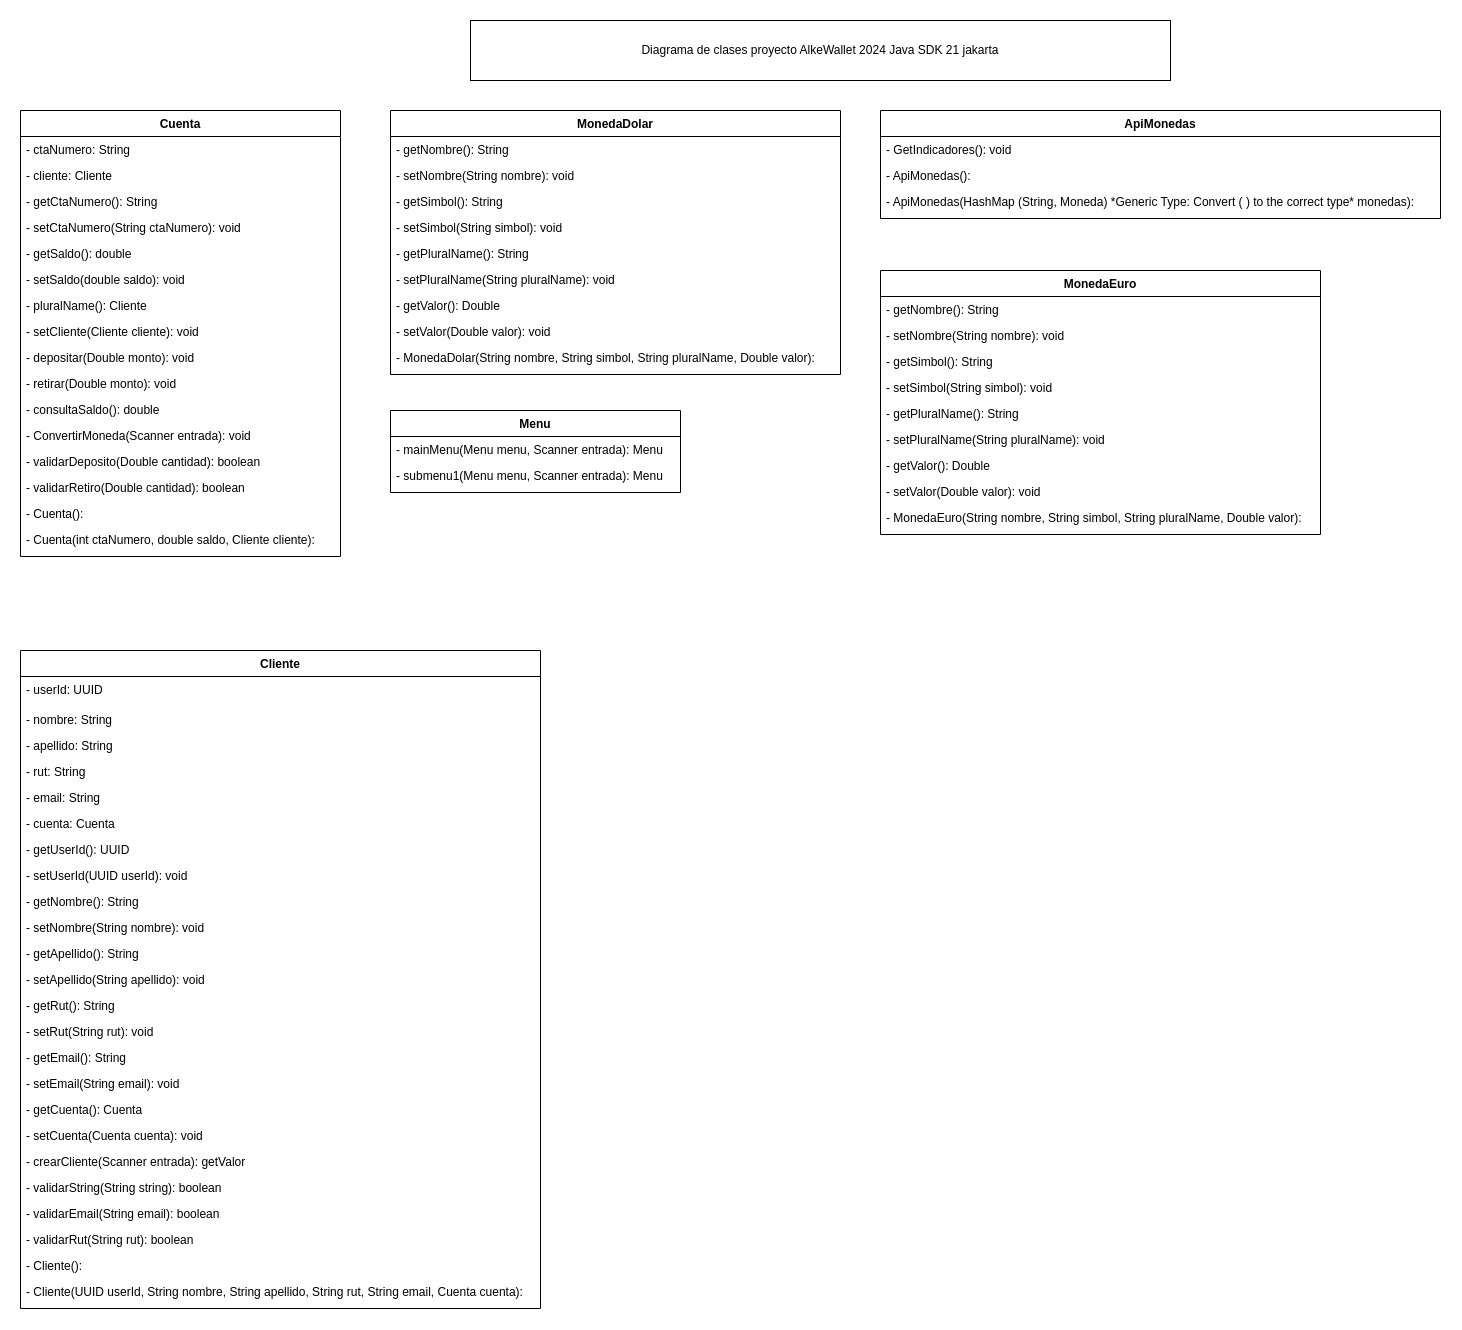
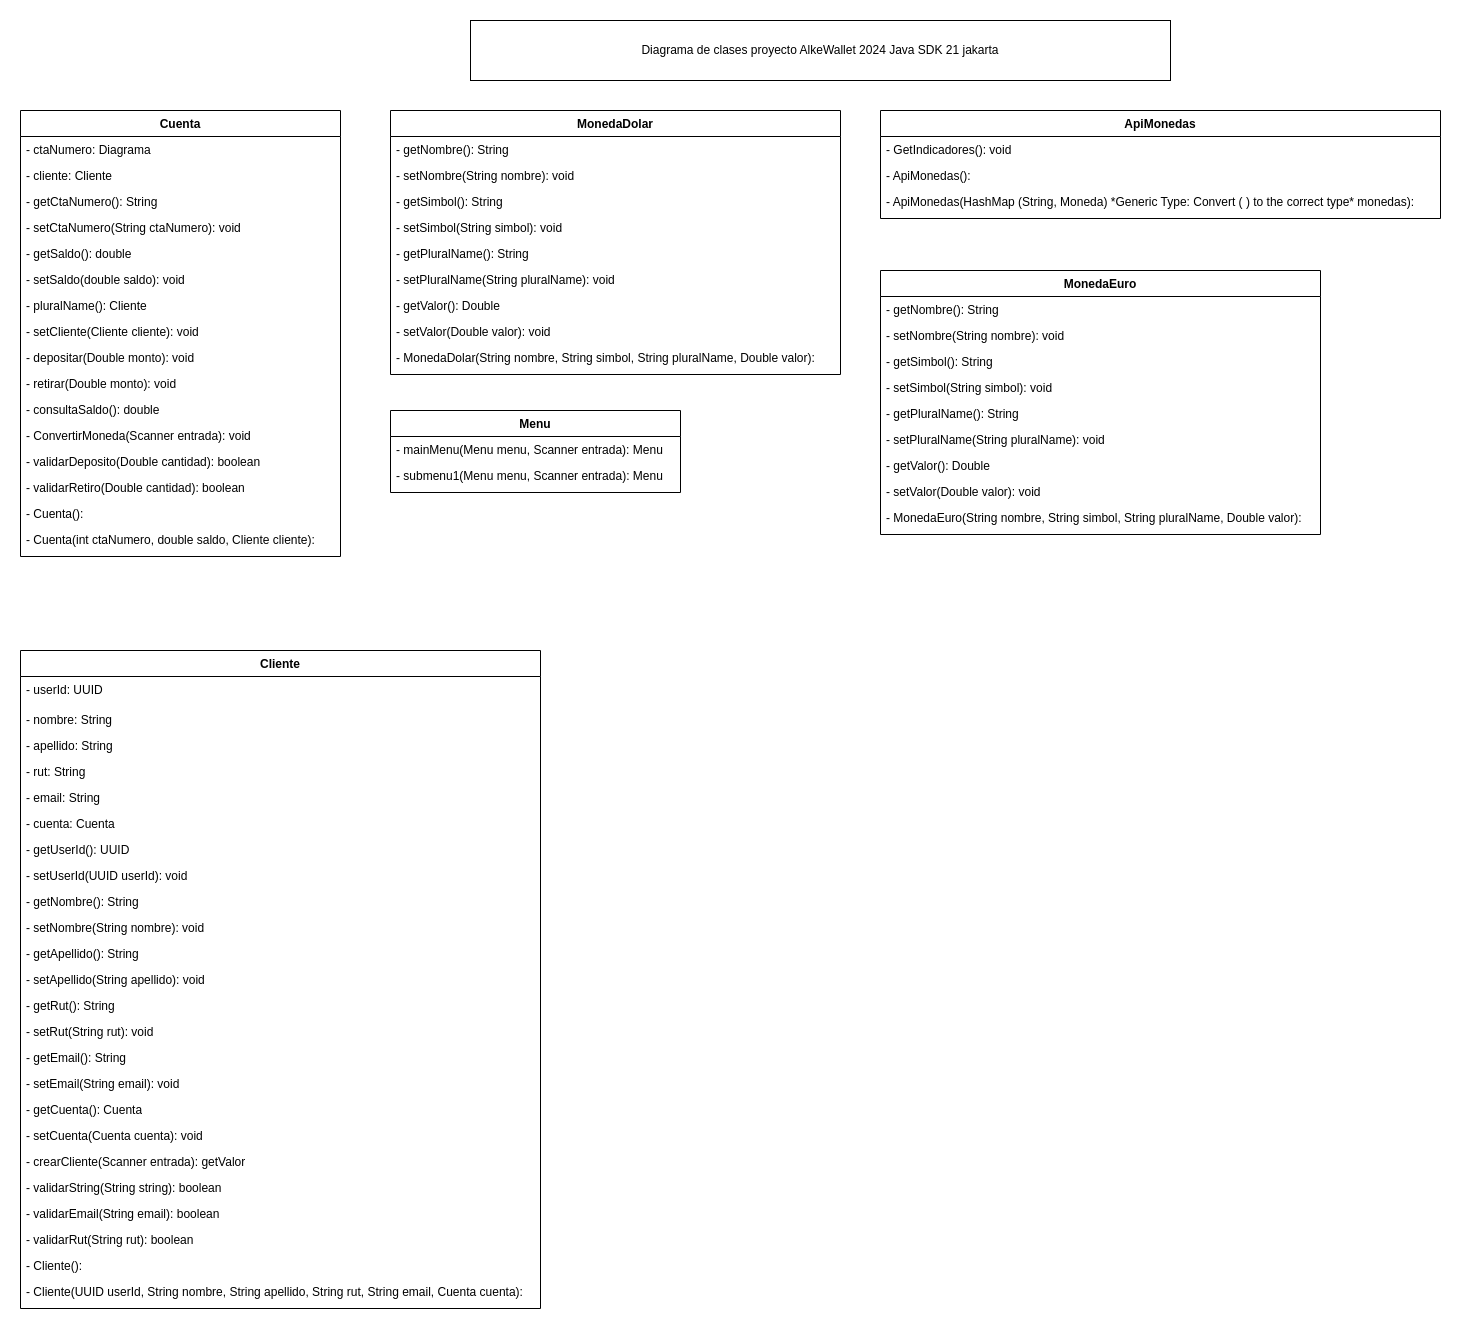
node "- ctaNumero: String": label "- ctaNumero: String" -> "- ctaNumero: Diagrama"
